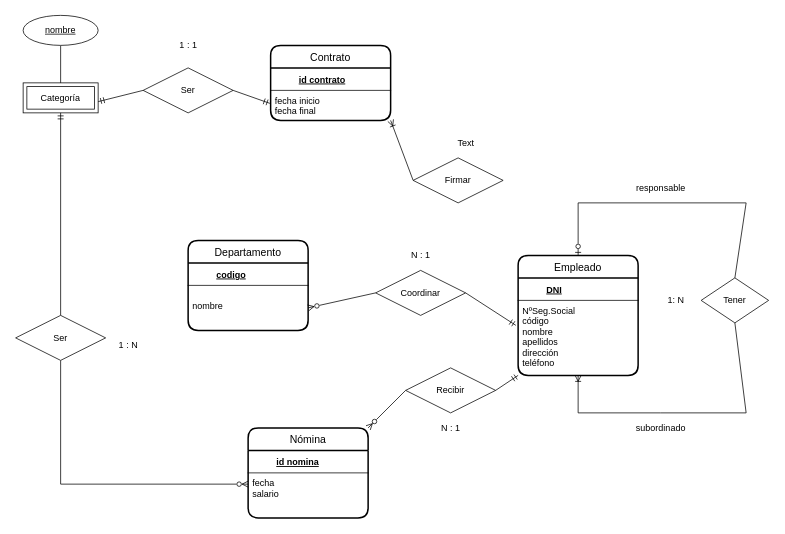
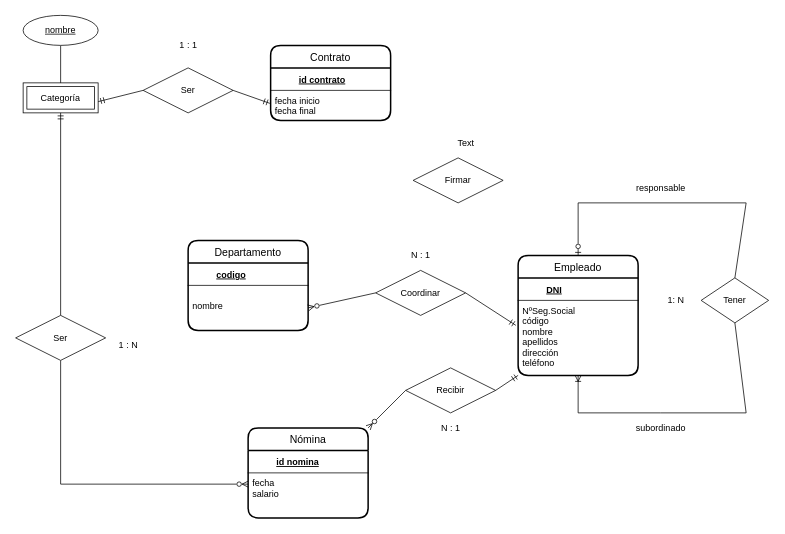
edge "Firmar" -> "fecha inicio fecha final": removed
